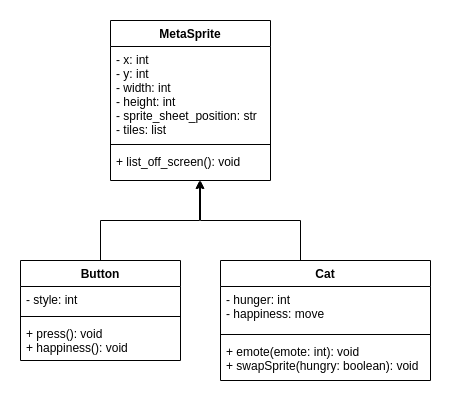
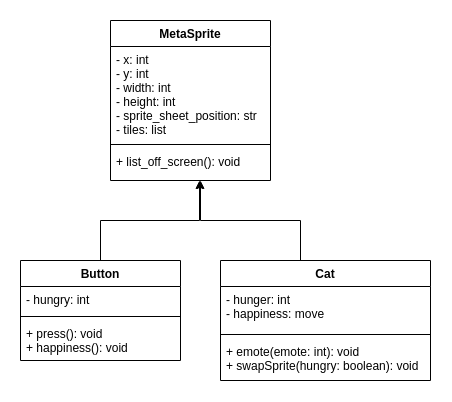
node "- style: int": label "- style: int" -> "- hungry: int"
